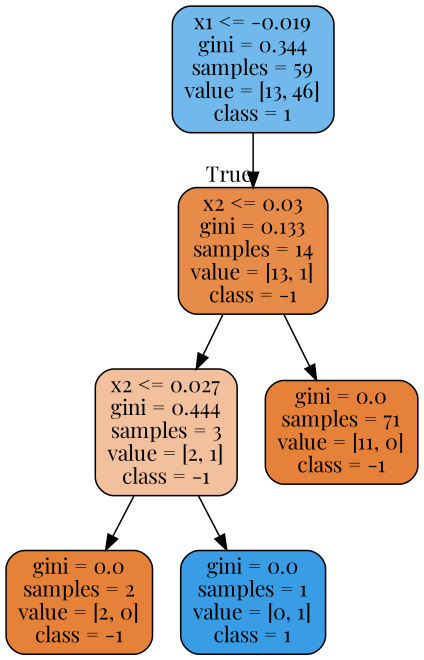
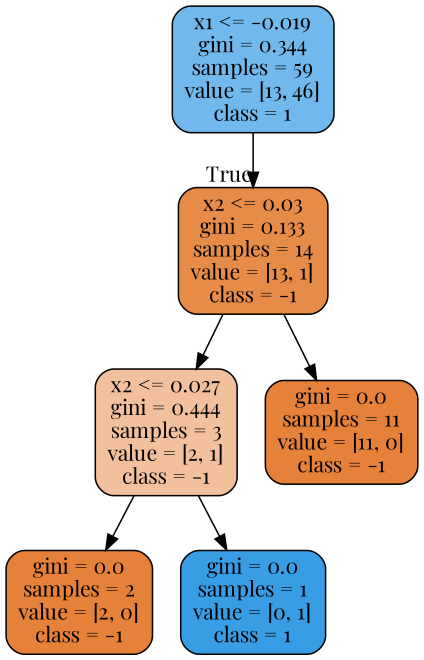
node "gini = 0.0 samples = 71 value = [11, 0] class = -1": label "gini = 0.0 samples = 71 value = [11, 0] class = -1" -> "gini = 0.0 samples = 11 value = [11, 0] class = -1"
